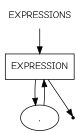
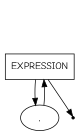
node "EXPRESSIONS": removed
